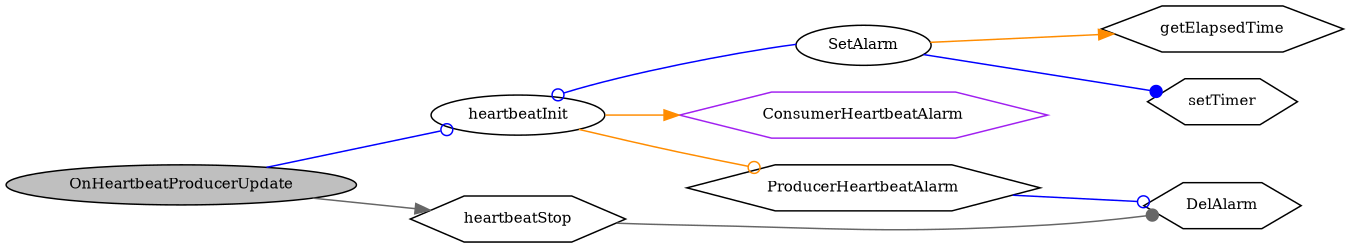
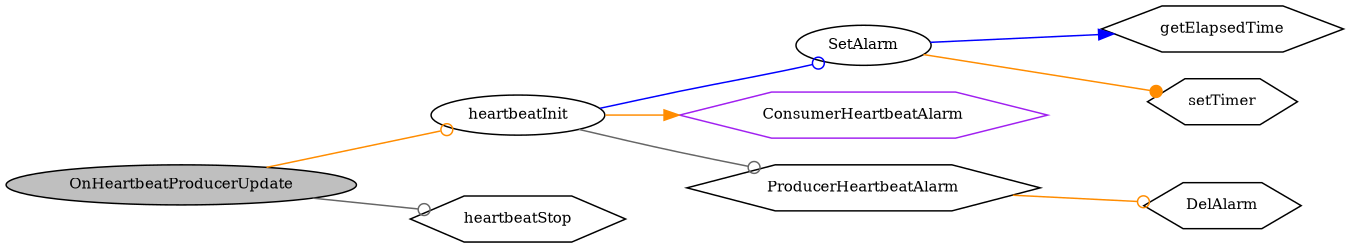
edge "SetAlarm" -> "getElapsedTime": color darkorange -> blue
edge "SetAlarm" -> "heartbeatInit": reversed
edge "SetAlarm" -> "setTimer": color blue -> darkorange
edge "OnHeartbeatProducerUpdate" -> "heartbeatInit": color blue -> darkorange
edge "heartbeatInit" -> "ProducerHeartbeatAlarm": color darkorange -> gray40
edge "ProducerHeartbeatAlarm" -> "DelAlarm": color blue -> darkorange
edge "OnHeartbeatProducerUpdate" -> "heartbeatStop": arrowhead normal -> odot
edge "heartbeatStop" -> "DelAlarm": removed
